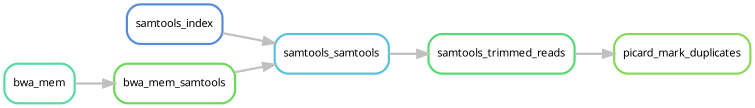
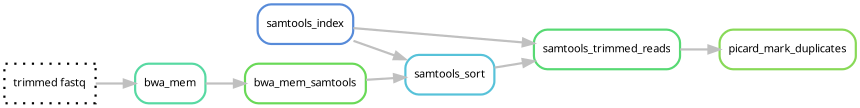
edge "samtools_index" -> "samtools_trimmed_reads": added
node "samtools_samtools": label "samtools_samtools" -> "samtools_sort"
node "trimmed fastq": added
